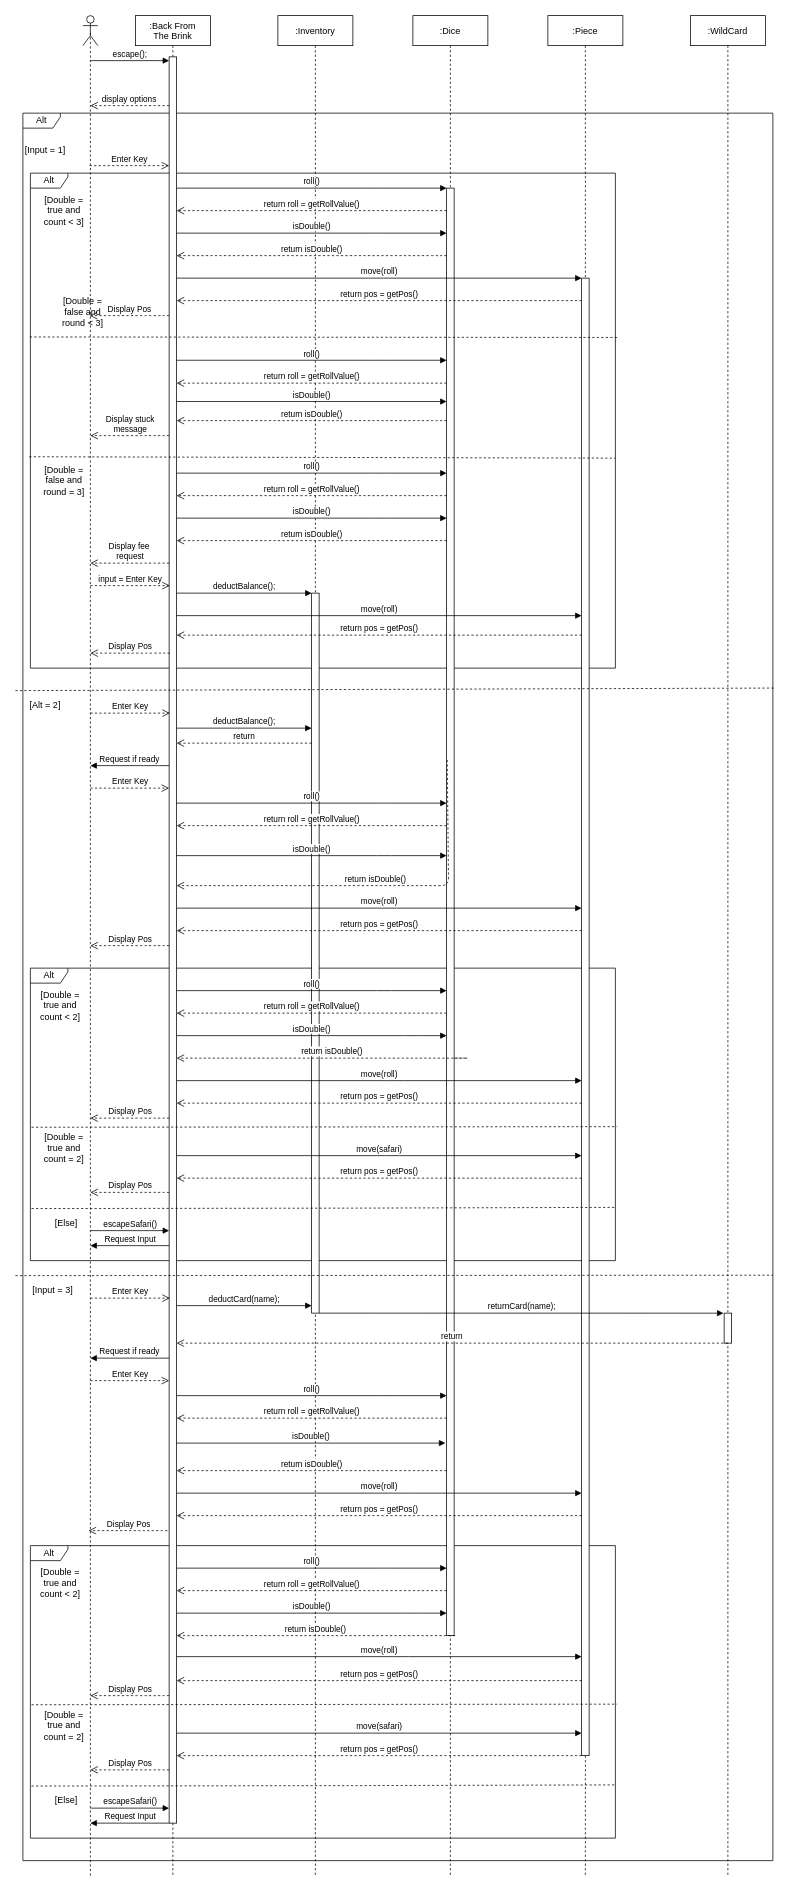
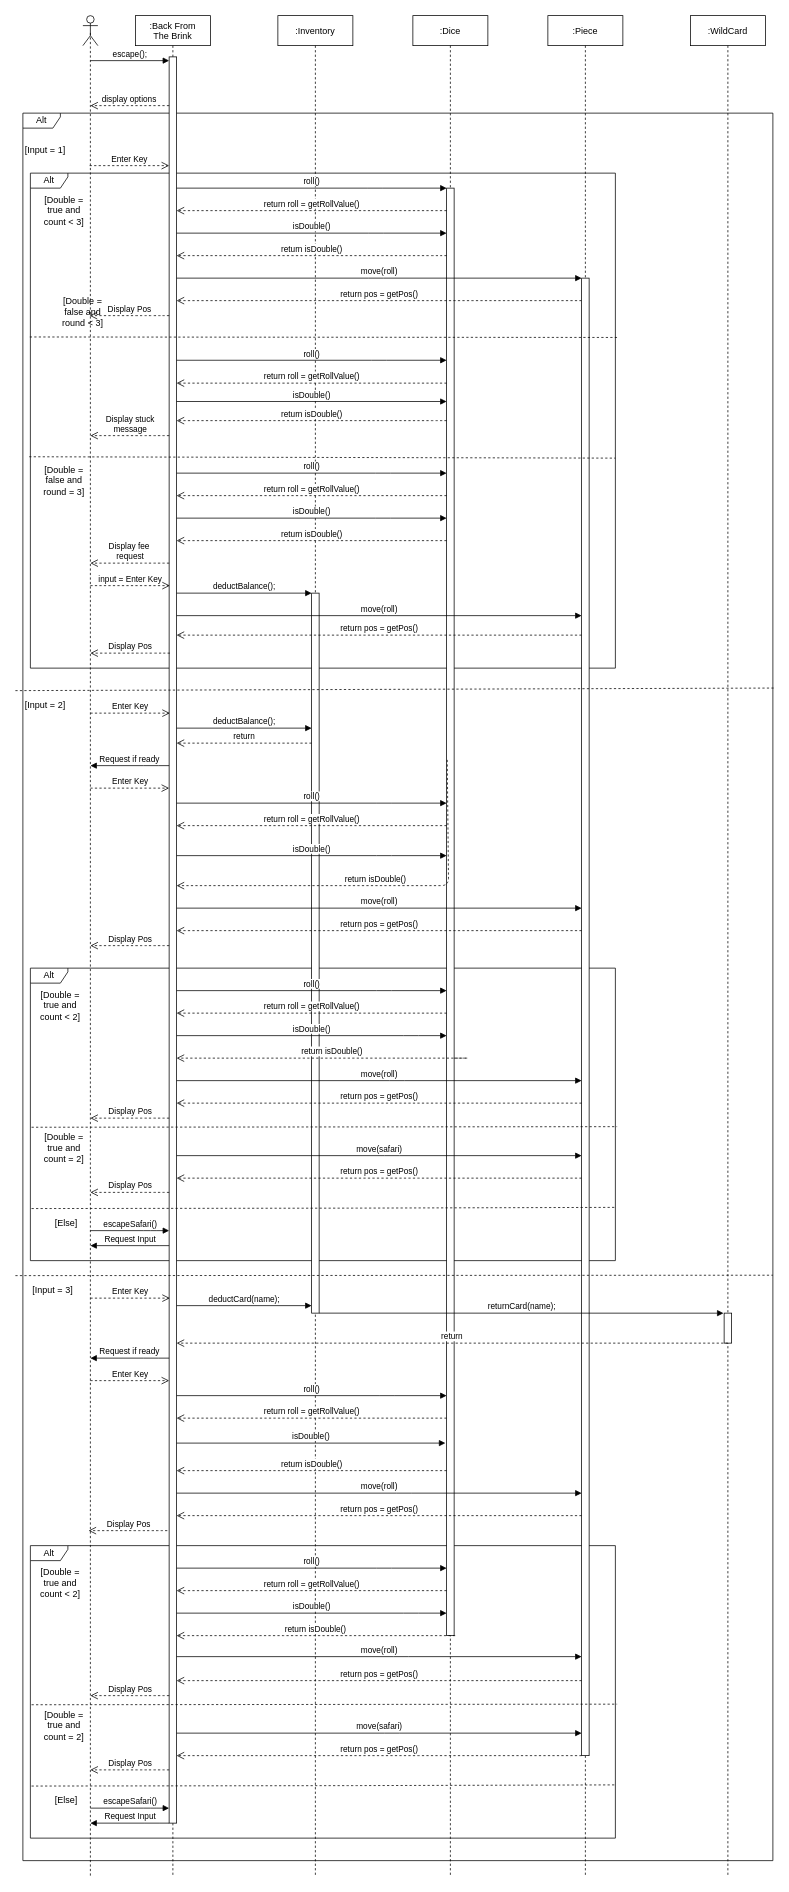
node "[Alt = 2]": label "[Alt = 2]" -> "[Input = 2]"
